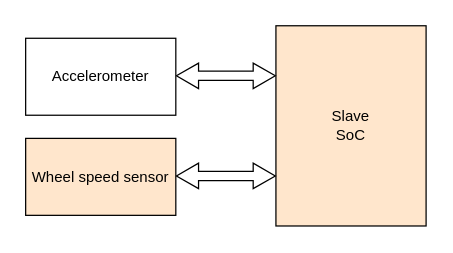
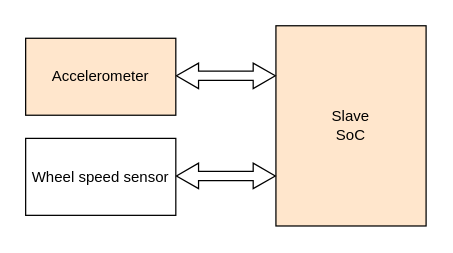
node "Accelerometer": fillcolor #ffffff -> #ffe6cc
node "Wheel speed sensor": fillcolor #ffe6cc -> #ffffff
